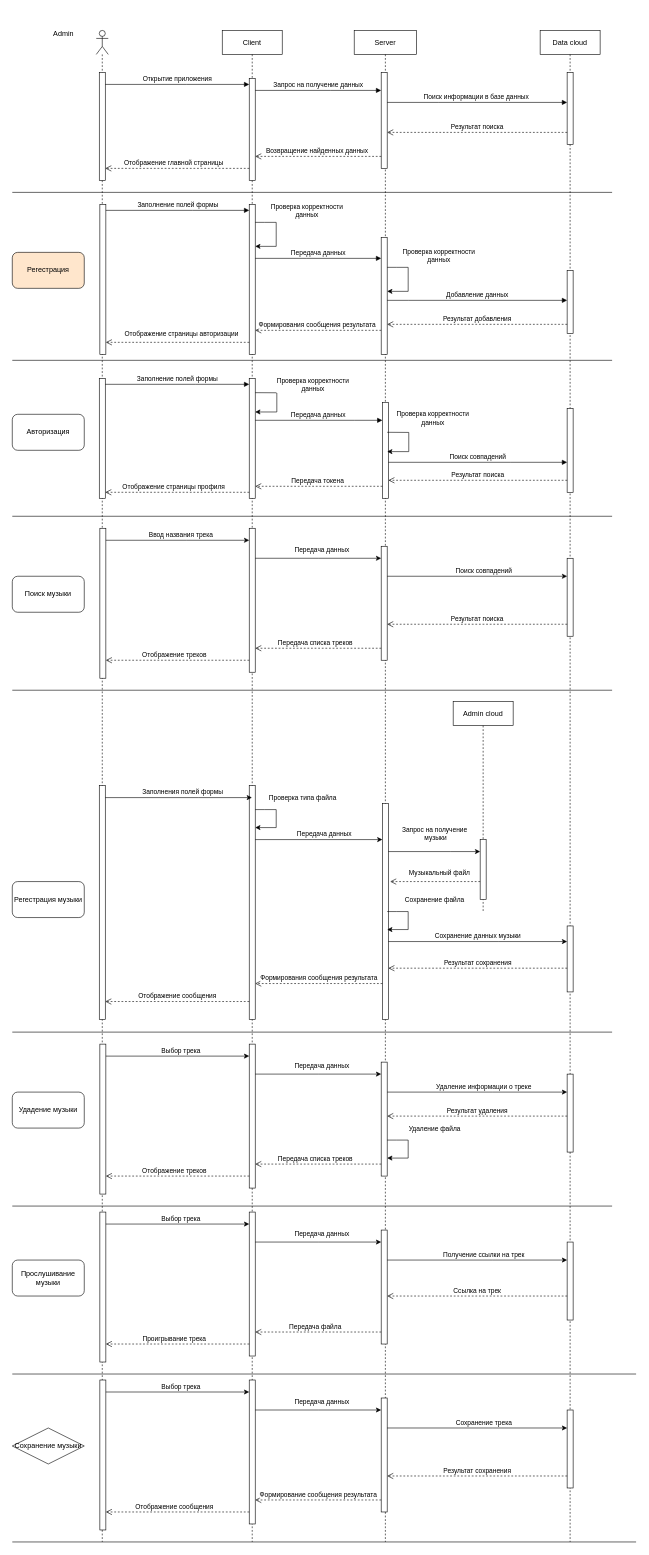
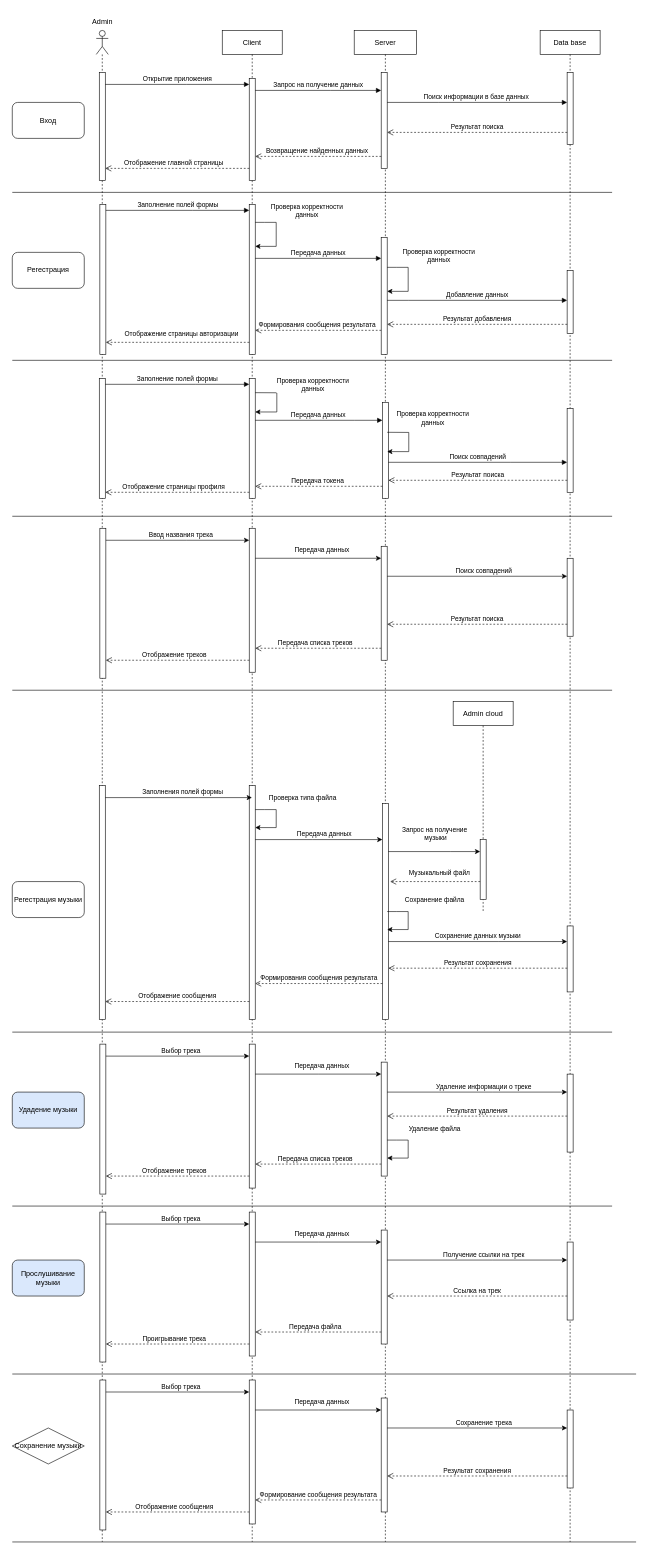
node "Admin": moved (63, 33) -> (102, 21)
node "Data cloud": label "Data cloud" -> "Data base"
node "Вход": added
node "Регестрация": fillcolor #ffe6cc -> #ffffff
node "Авторизация": removed
node "Поиск музыки": removed
node "Удадение музыки": fillcolor #ffffff -> #dae8fc
node "Прослушивание музыки": fillcolor #ffffff -> #dae8fc
